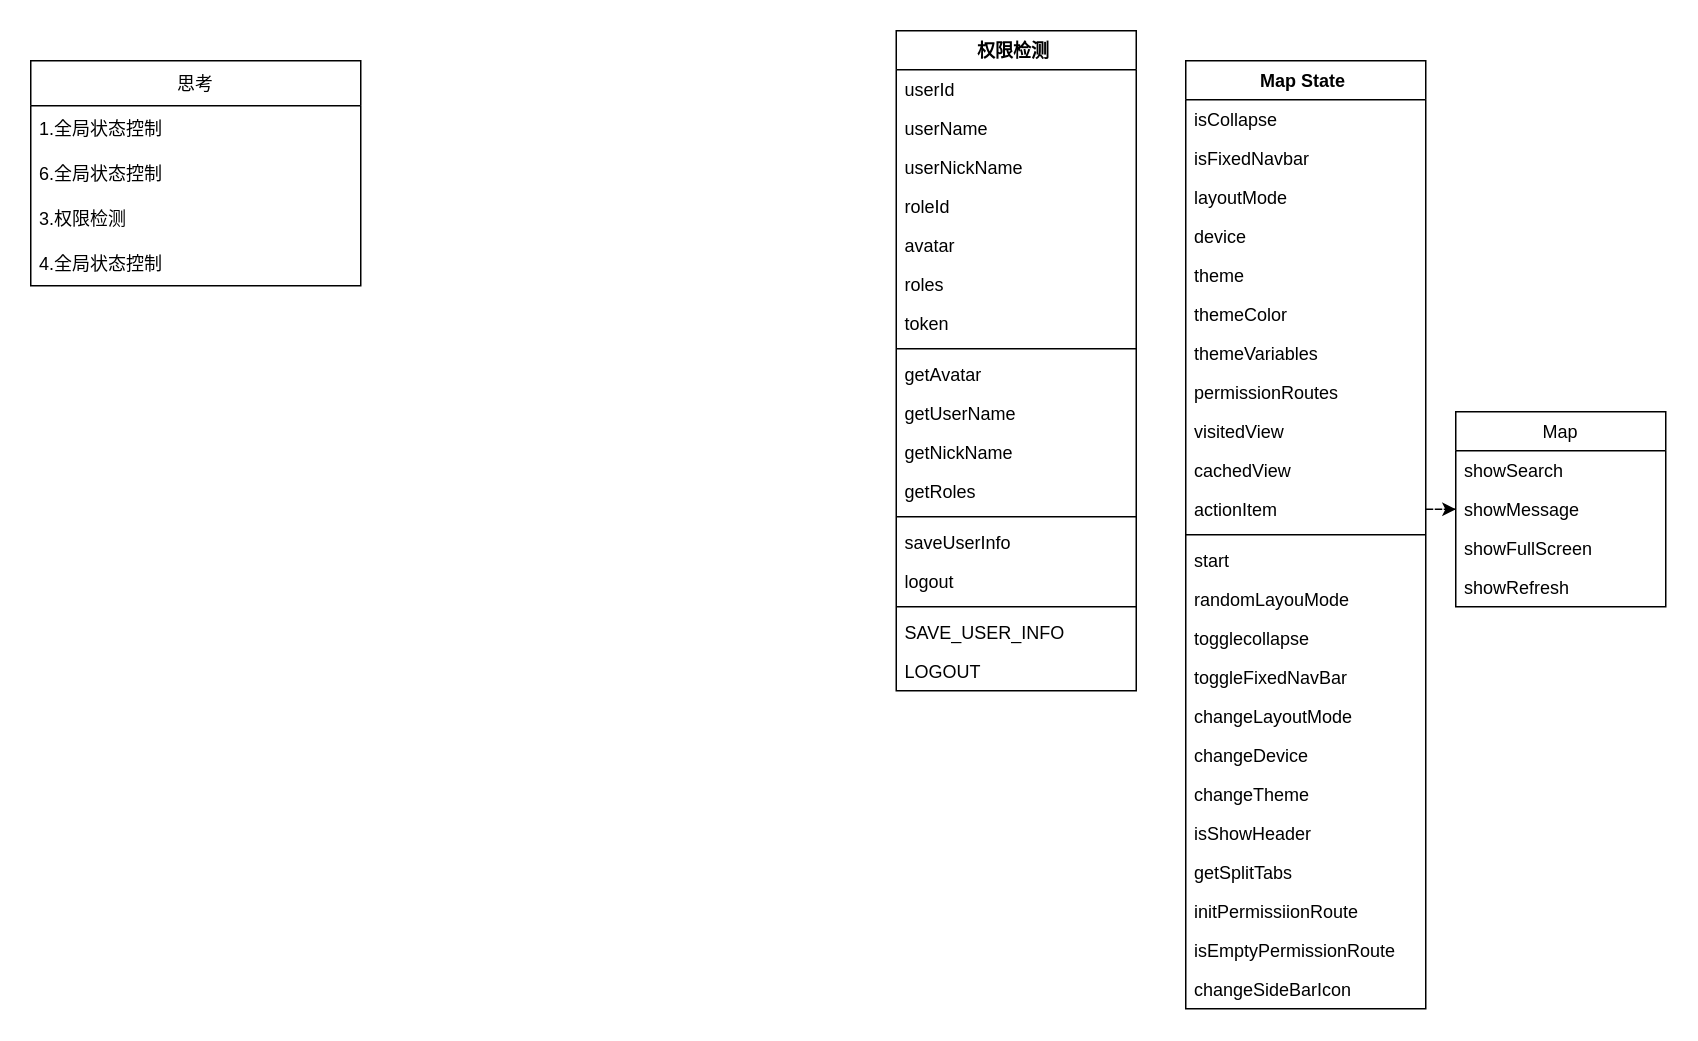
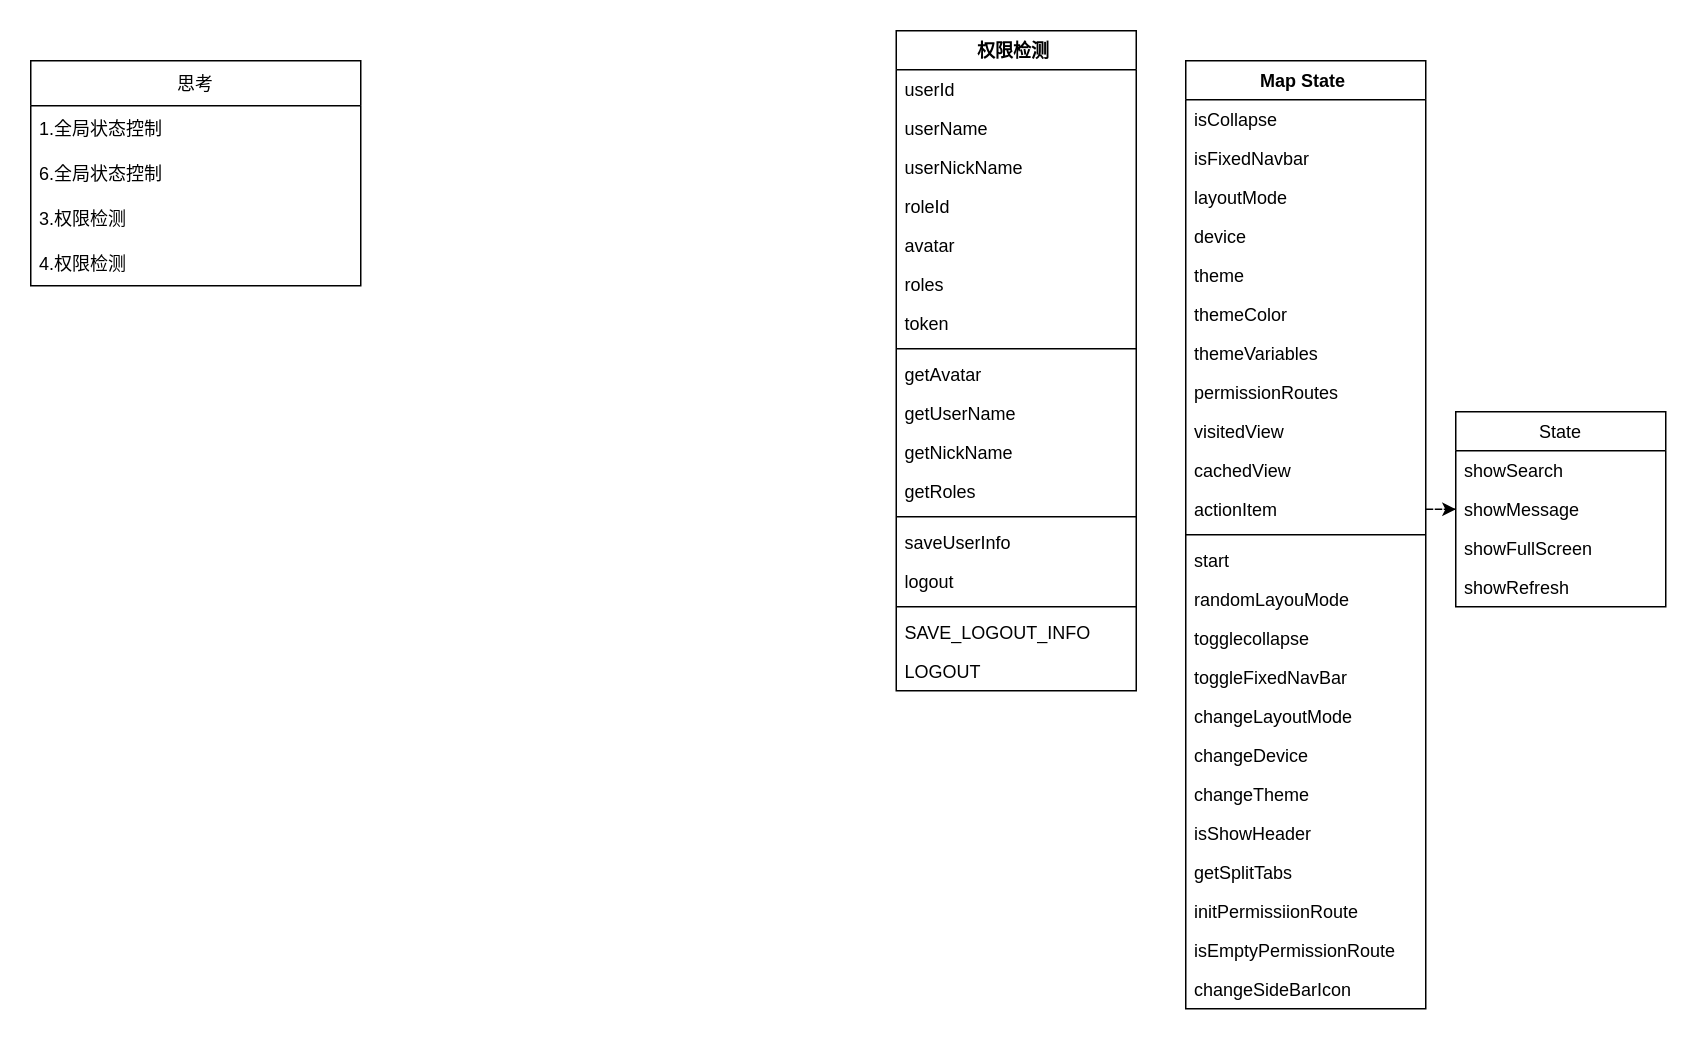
node "4.全局状态控制": label "4.全局状态控制" -> "4.权限检测"
node "Map": label "Map" -> "State"
node "SAVE_USER_INFO": label "SAVE_USER_INFO" -> "SAVE_LOGOUT_INFO"
